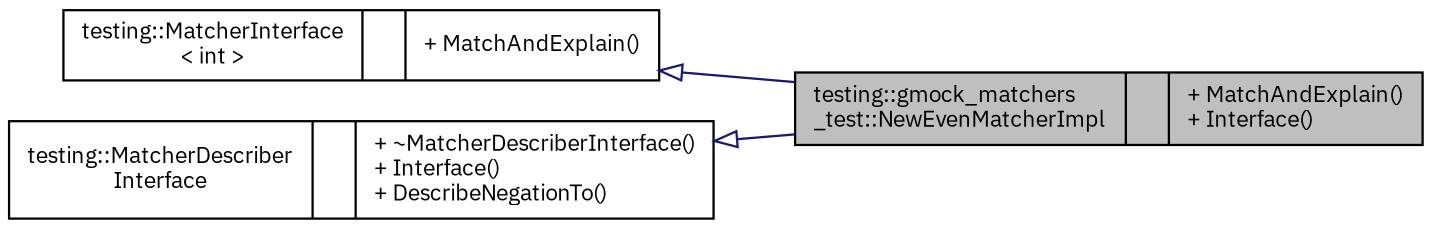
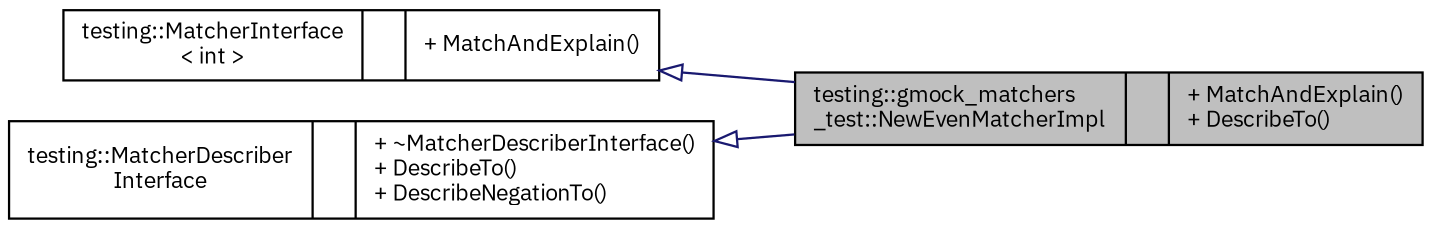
node "testing::gmock_matchers": text "+ Interface()" -> "+ DescribeTo()"
node "testing::MatcherDescriber": text "+ Interface()" -> "+ DescribeTo()"
